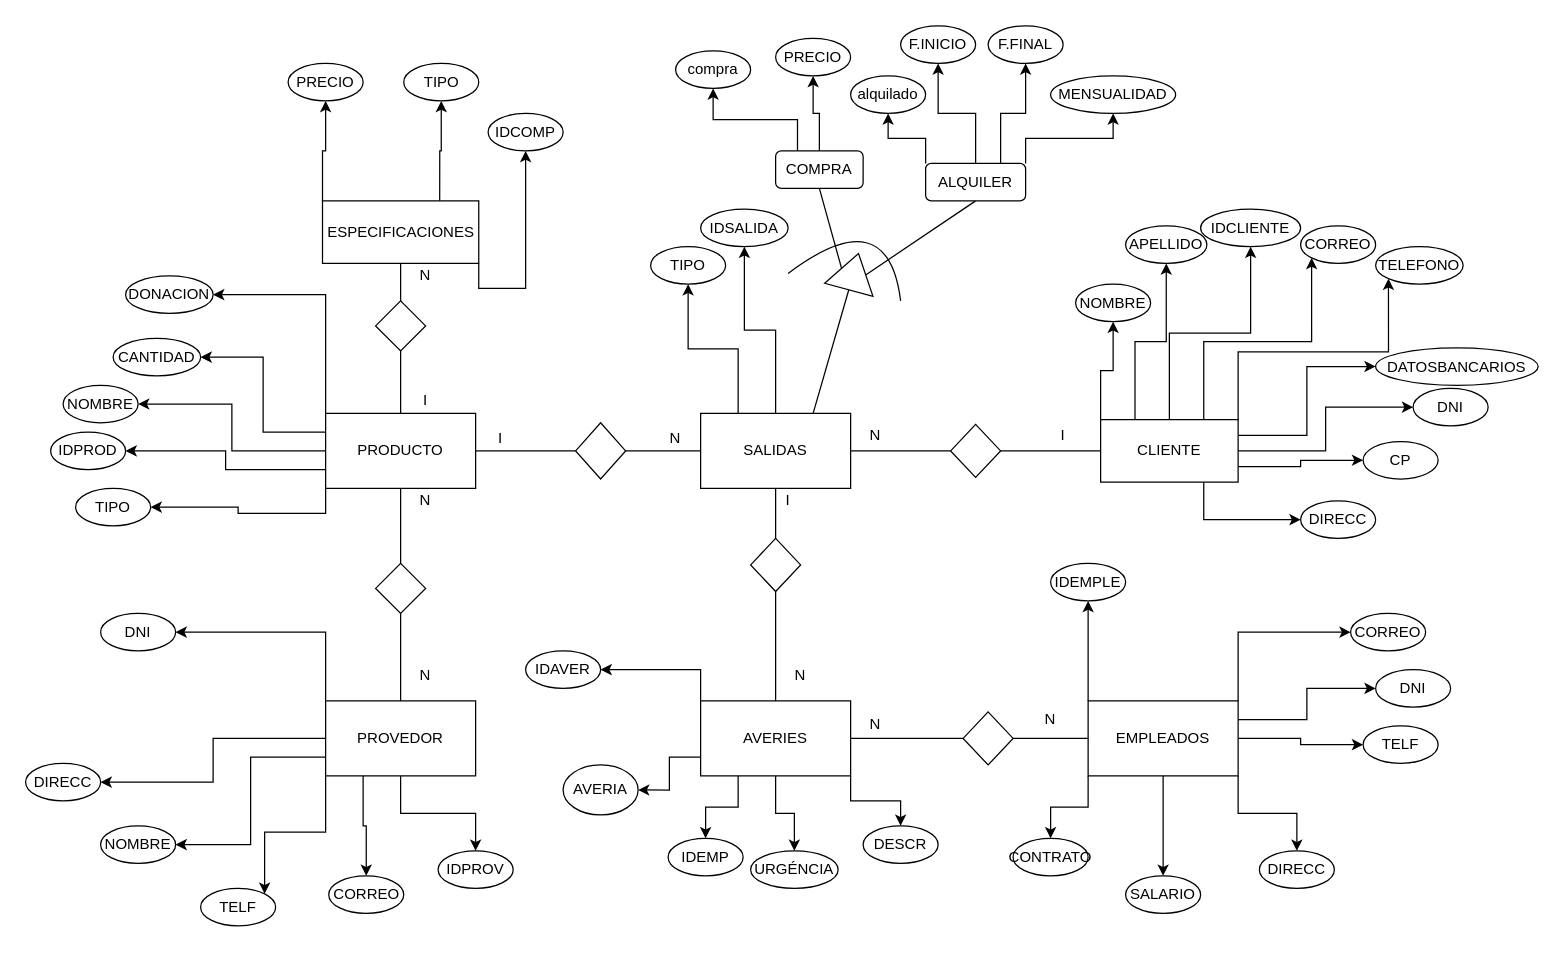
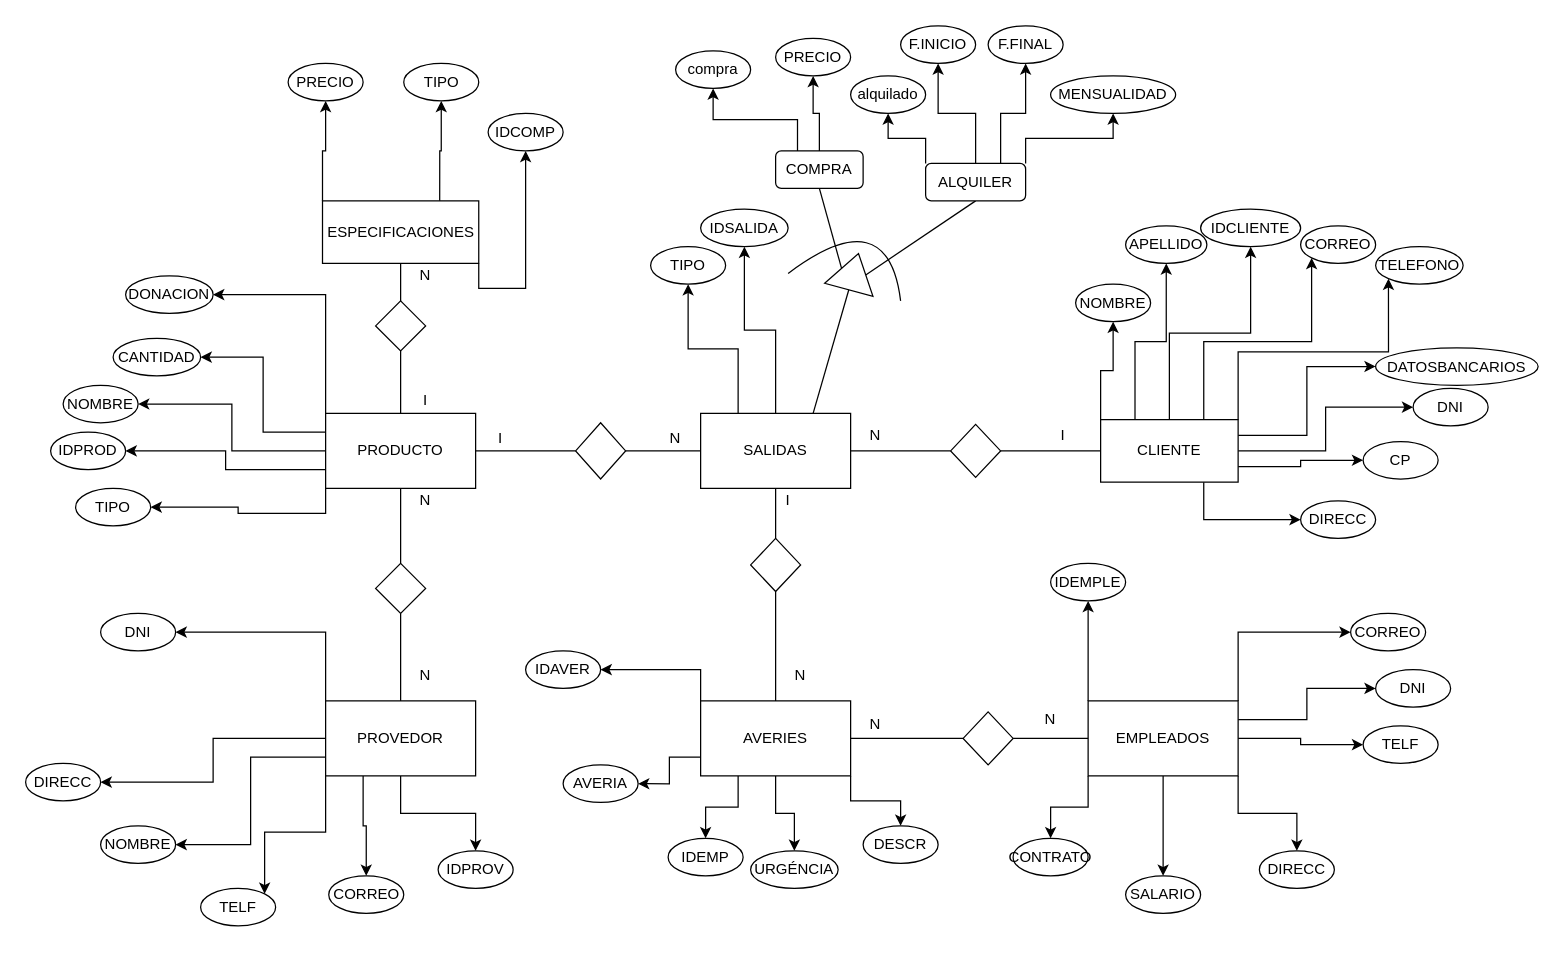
node "AVERIA": size 75x50 -> 75x38
